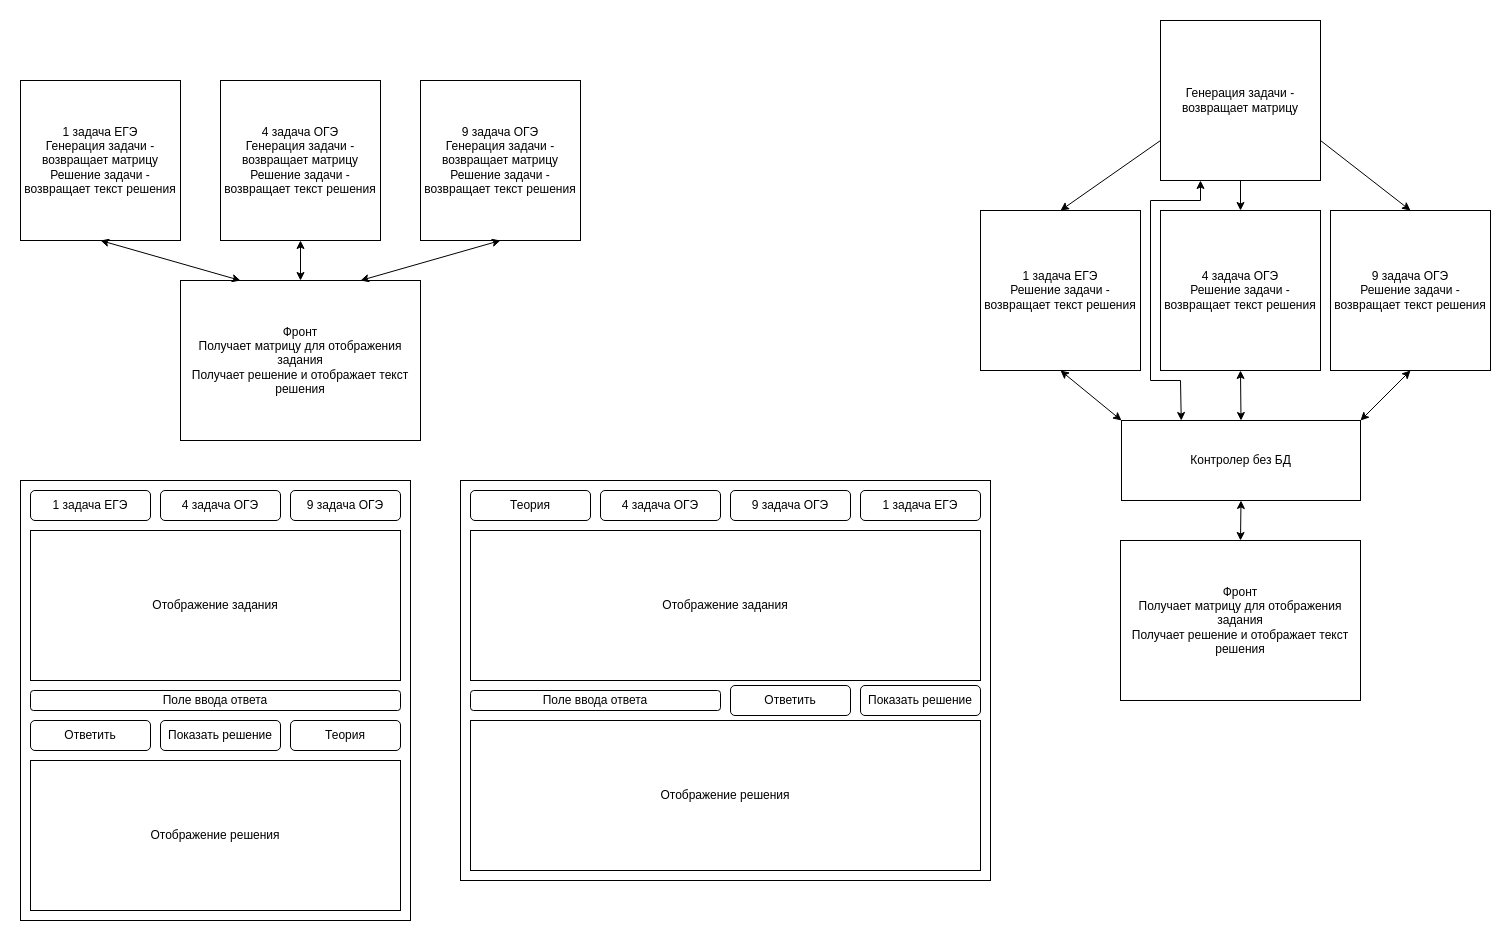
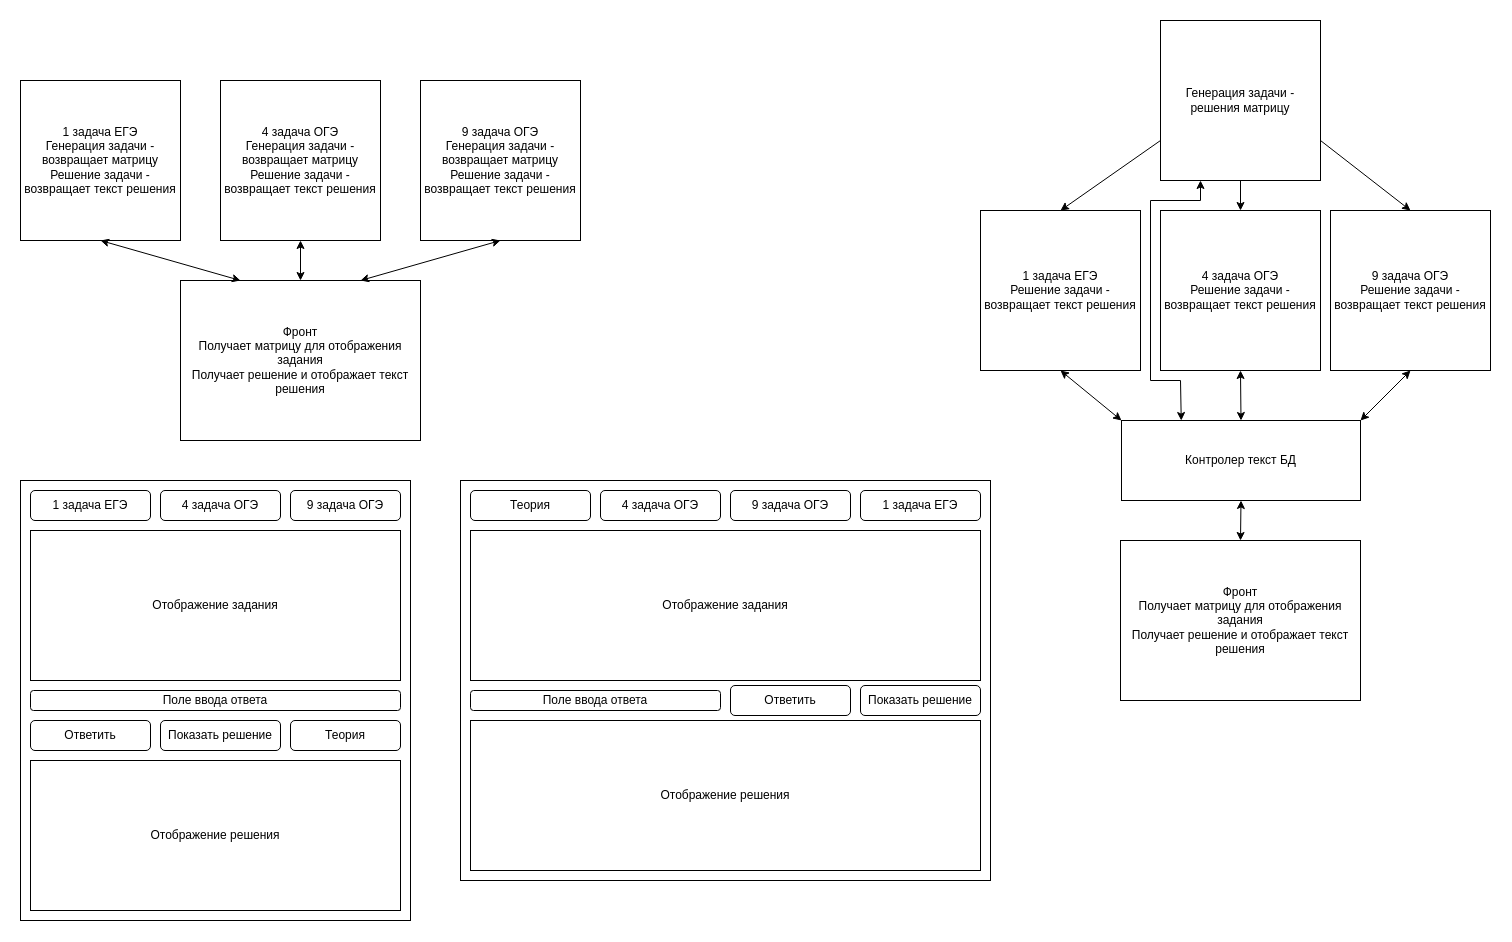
node "Генерация задачи - возвращает матрицу": label "Генерация задачи - возвращает матрицу" -> "Генерация задачи - решения матрицу"
node "Контролер без БД": label "Контролер без БД" -> "Контролер текст БД"
